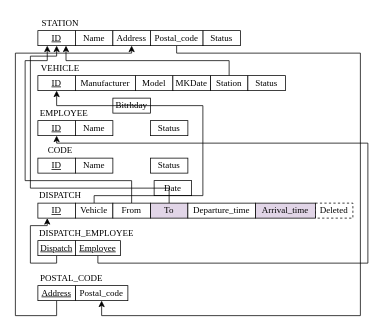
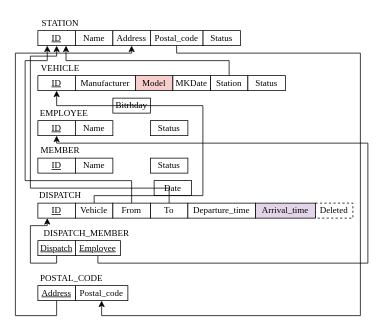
node "Model": fillcolor #ffffff -> #f8cecc
node "CODE": label "CODE" -> "MEMBER"
node "To": fillcolor #e1d5e7 -> #ffffff
node "DISPATCH_EMPLOYEE": label "DISPATCH_EMPLOYEE" -> "DISPATCH_MEMBER"
